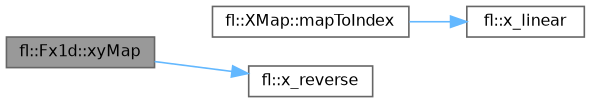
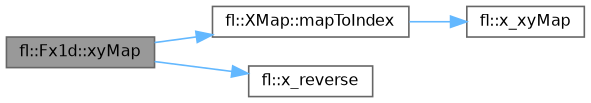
node "fl::x_linear": label "fl::x_linear" -> "fl::x_xyMap"
edge "fl::Fx1d::xyMap" -> "fl::XMap::mapToIndex": added
